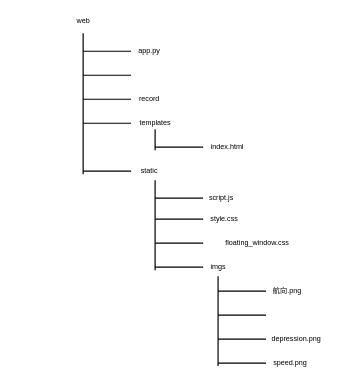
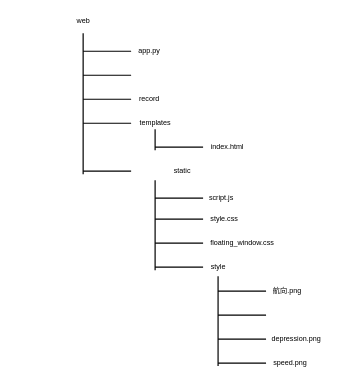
node "static": moved (149, 171) -> (182, 171)
node "floating_window.css": moved (257, 243) -> (242, 243)
node "imgs": label "imgs" -> "style"
